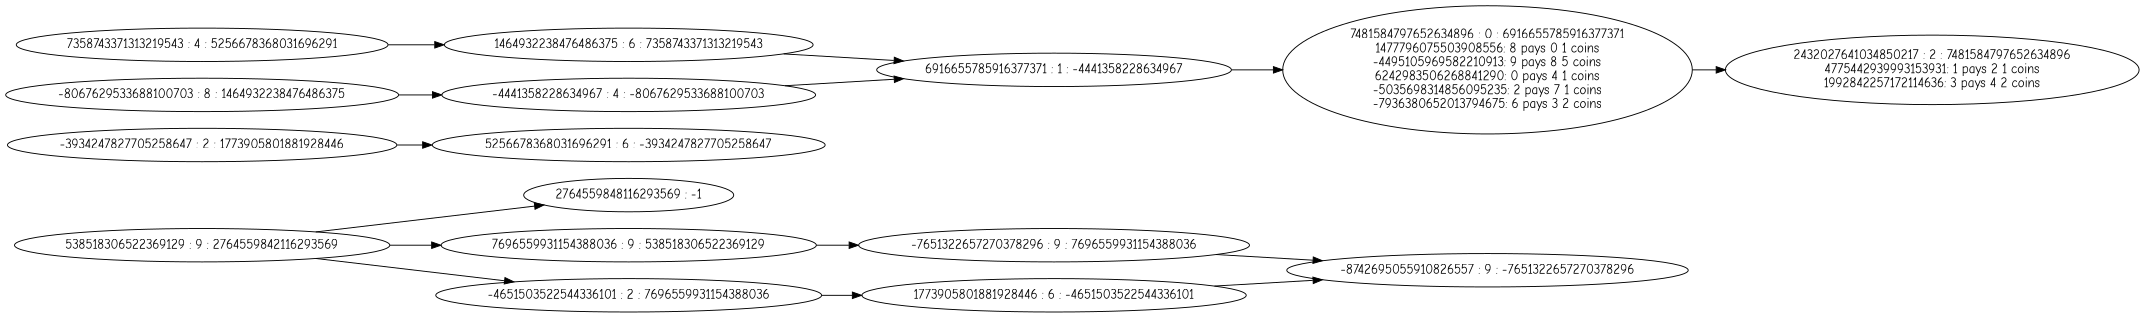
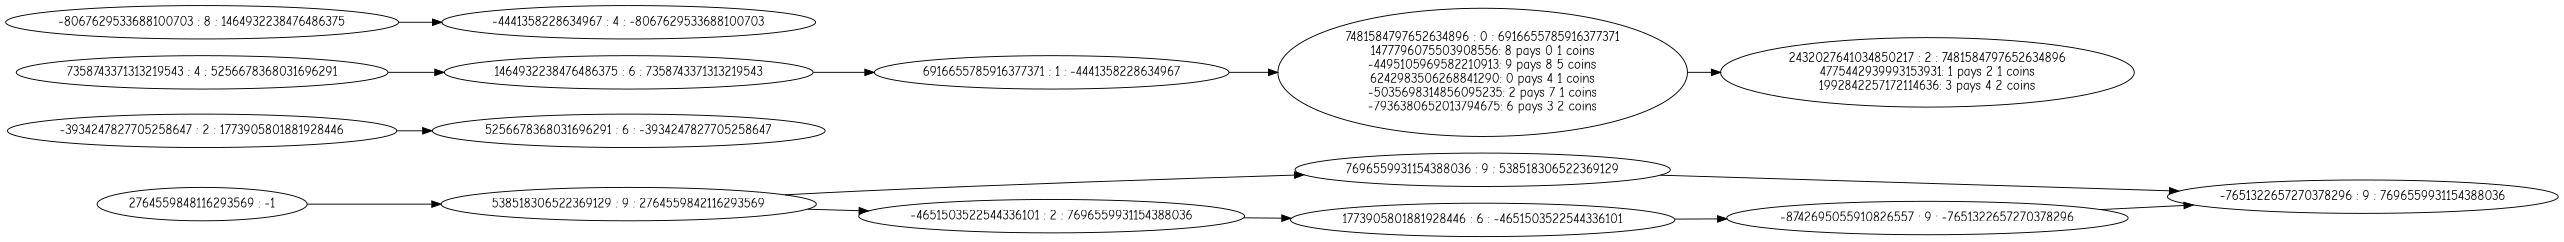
edge "-4441358228634967 : 4 : -8067629533688100703" -> "6916655785916377371 : 1 : -4441358228634967": removed
edge "538518306522369129 : 9 : 2764559842116293569" -> "2764559848116293569 : -1": reversed
edge "-7651322657270378296 : 9 : 7696559931154388036" -> "-8742695055910826557 : 9 : -7651322657270378296": reversed
